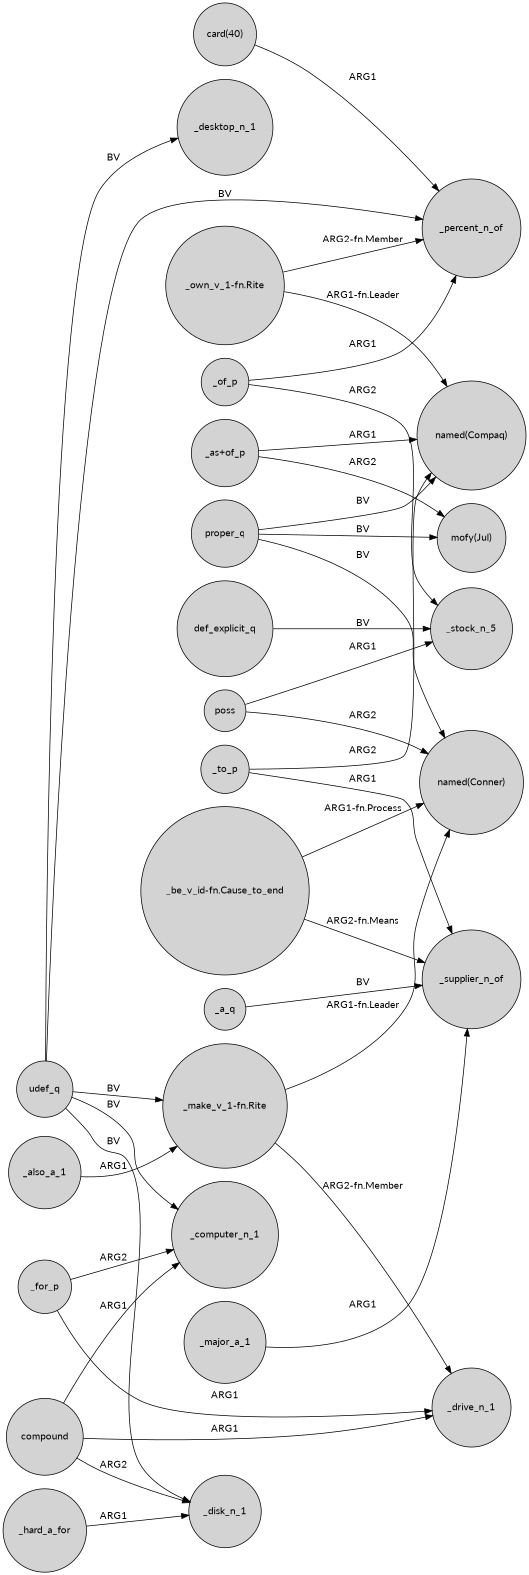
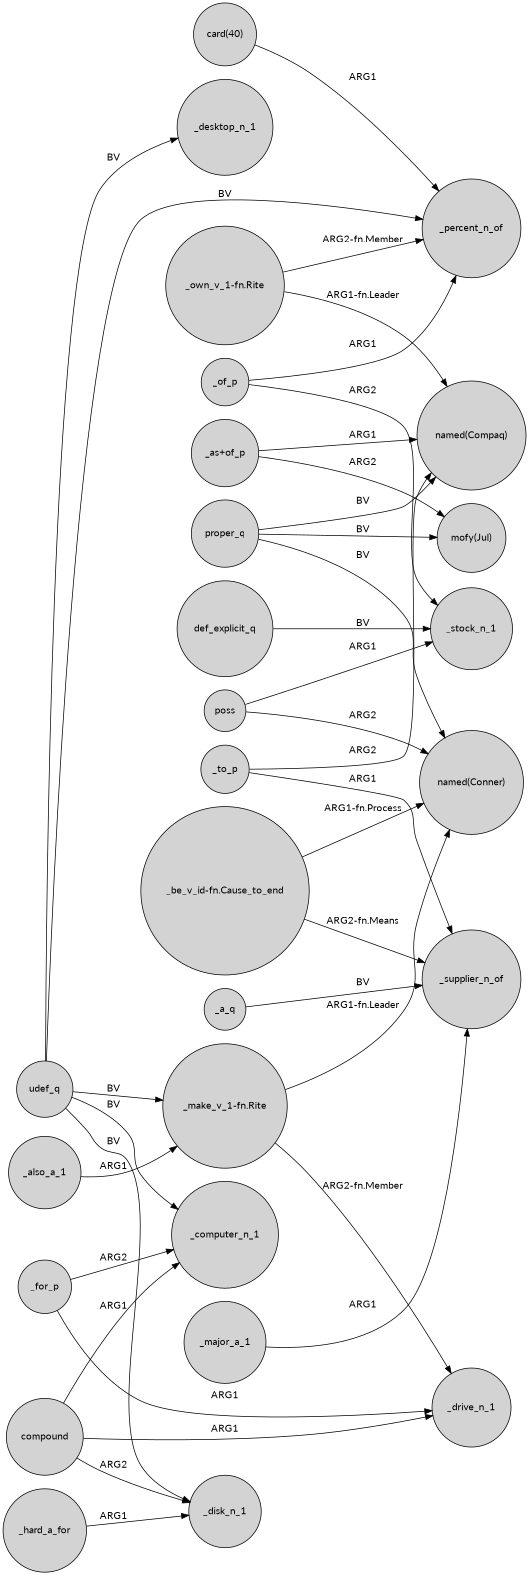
node "_stock_n_5": label "_stock_n_5" -> "_stock_n_1"
